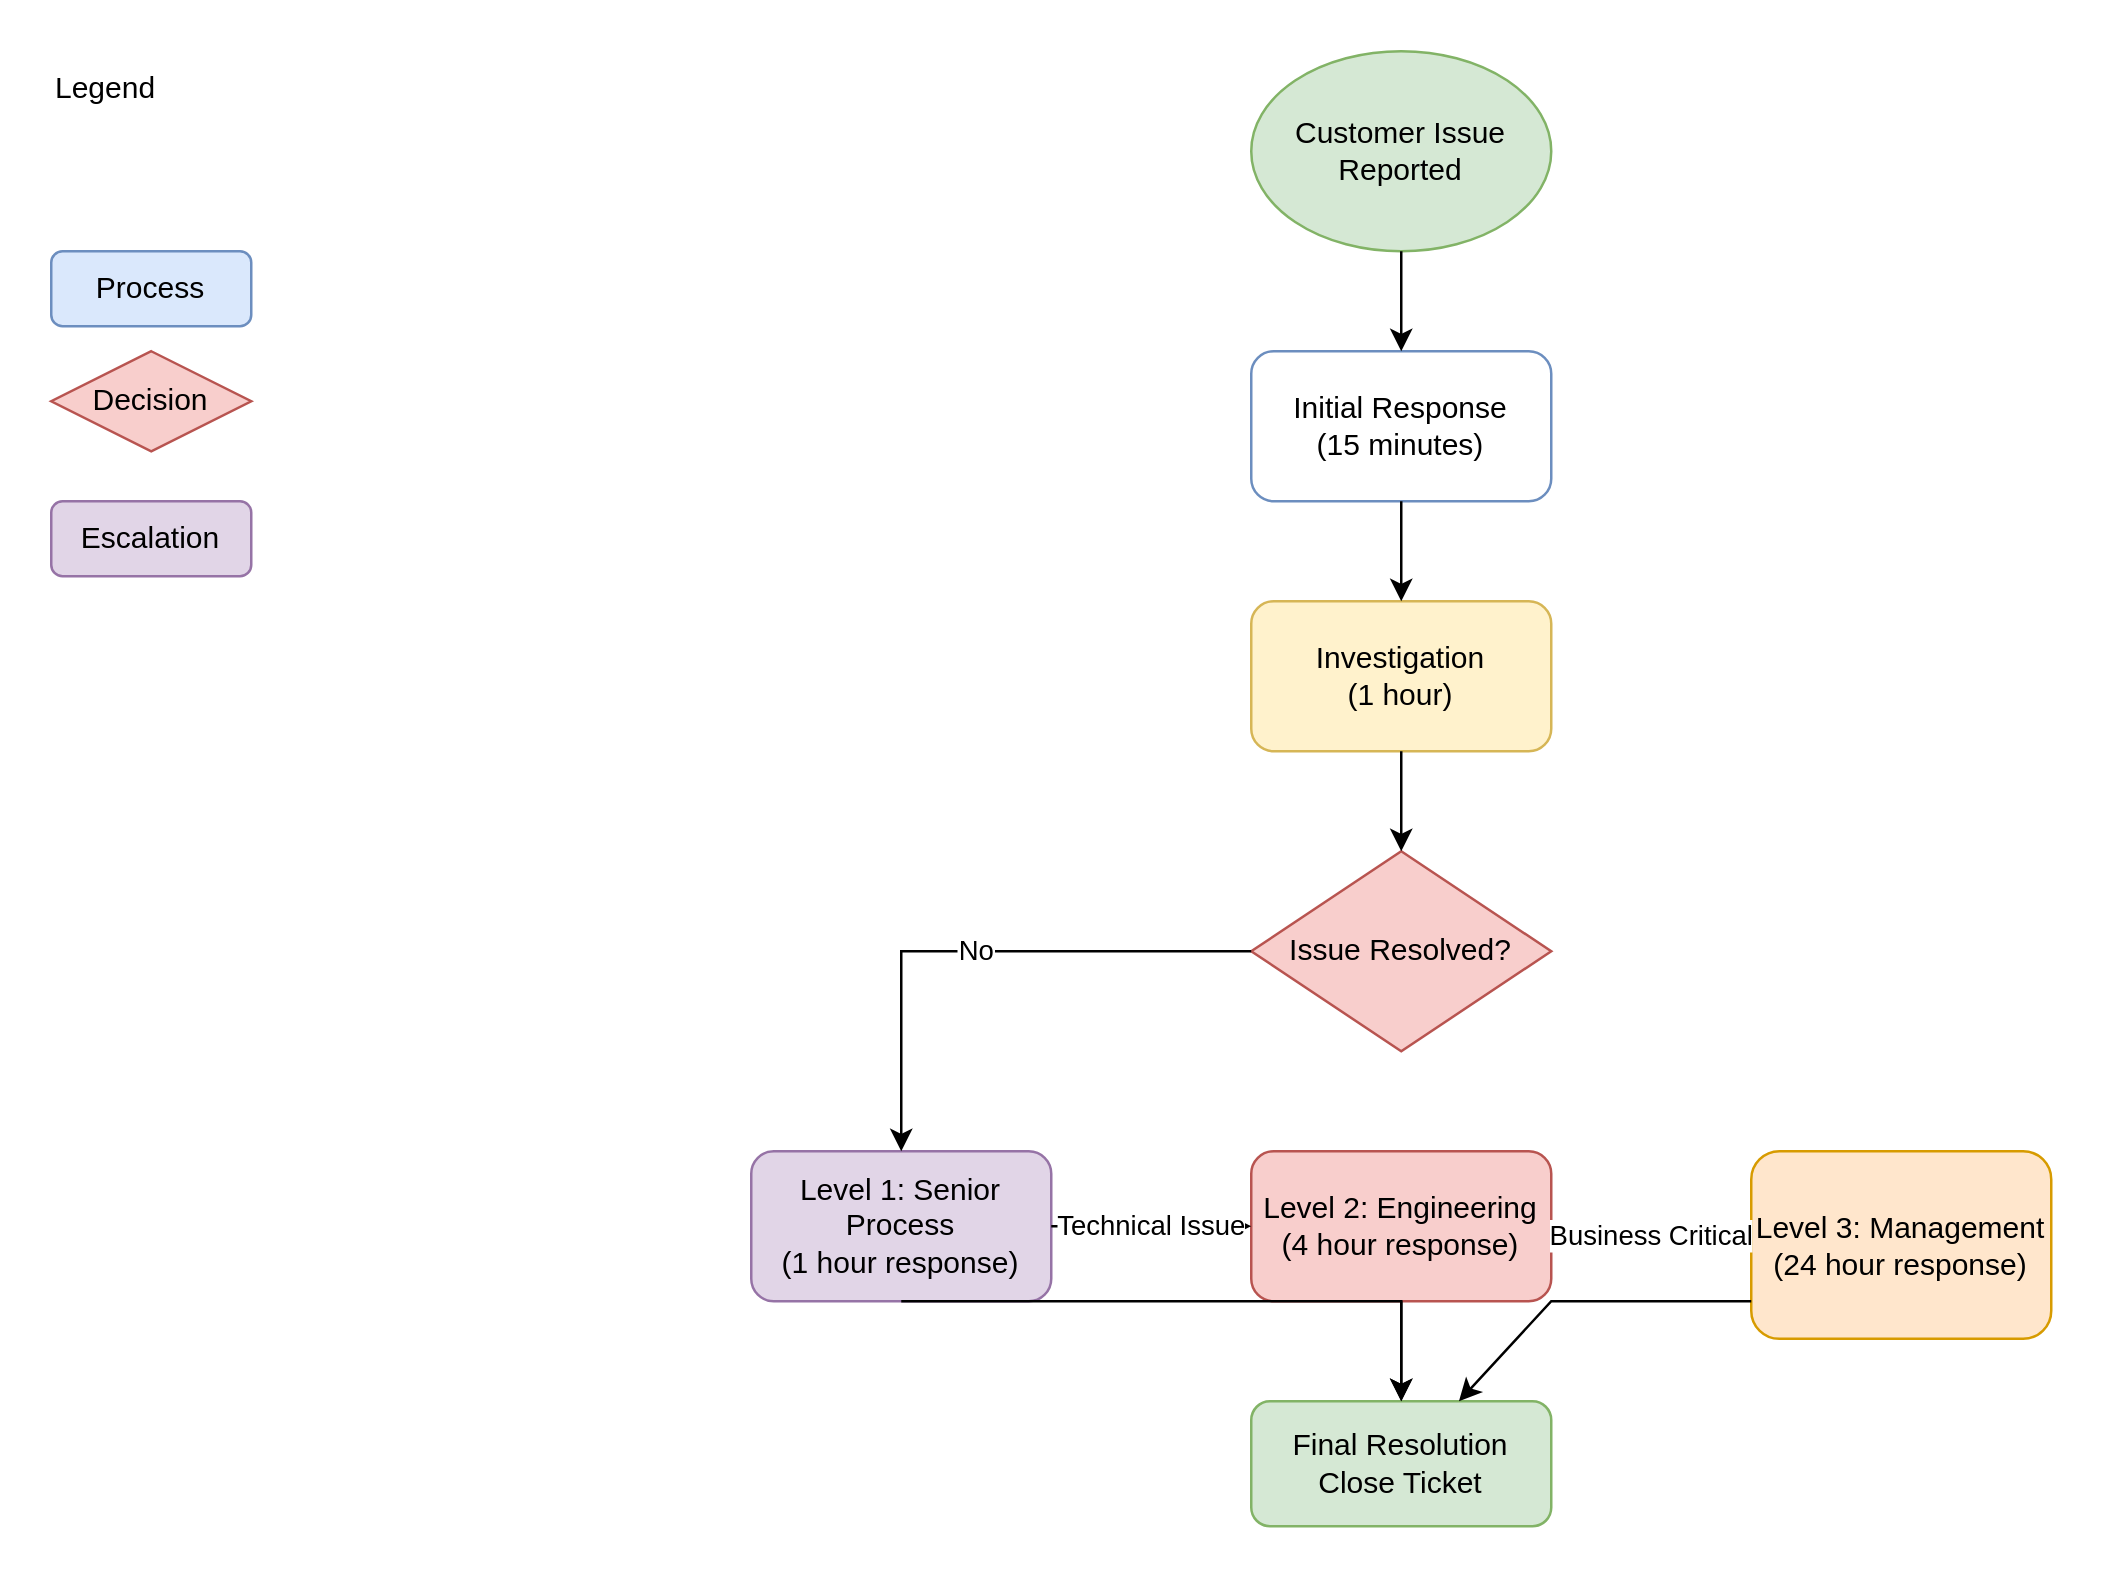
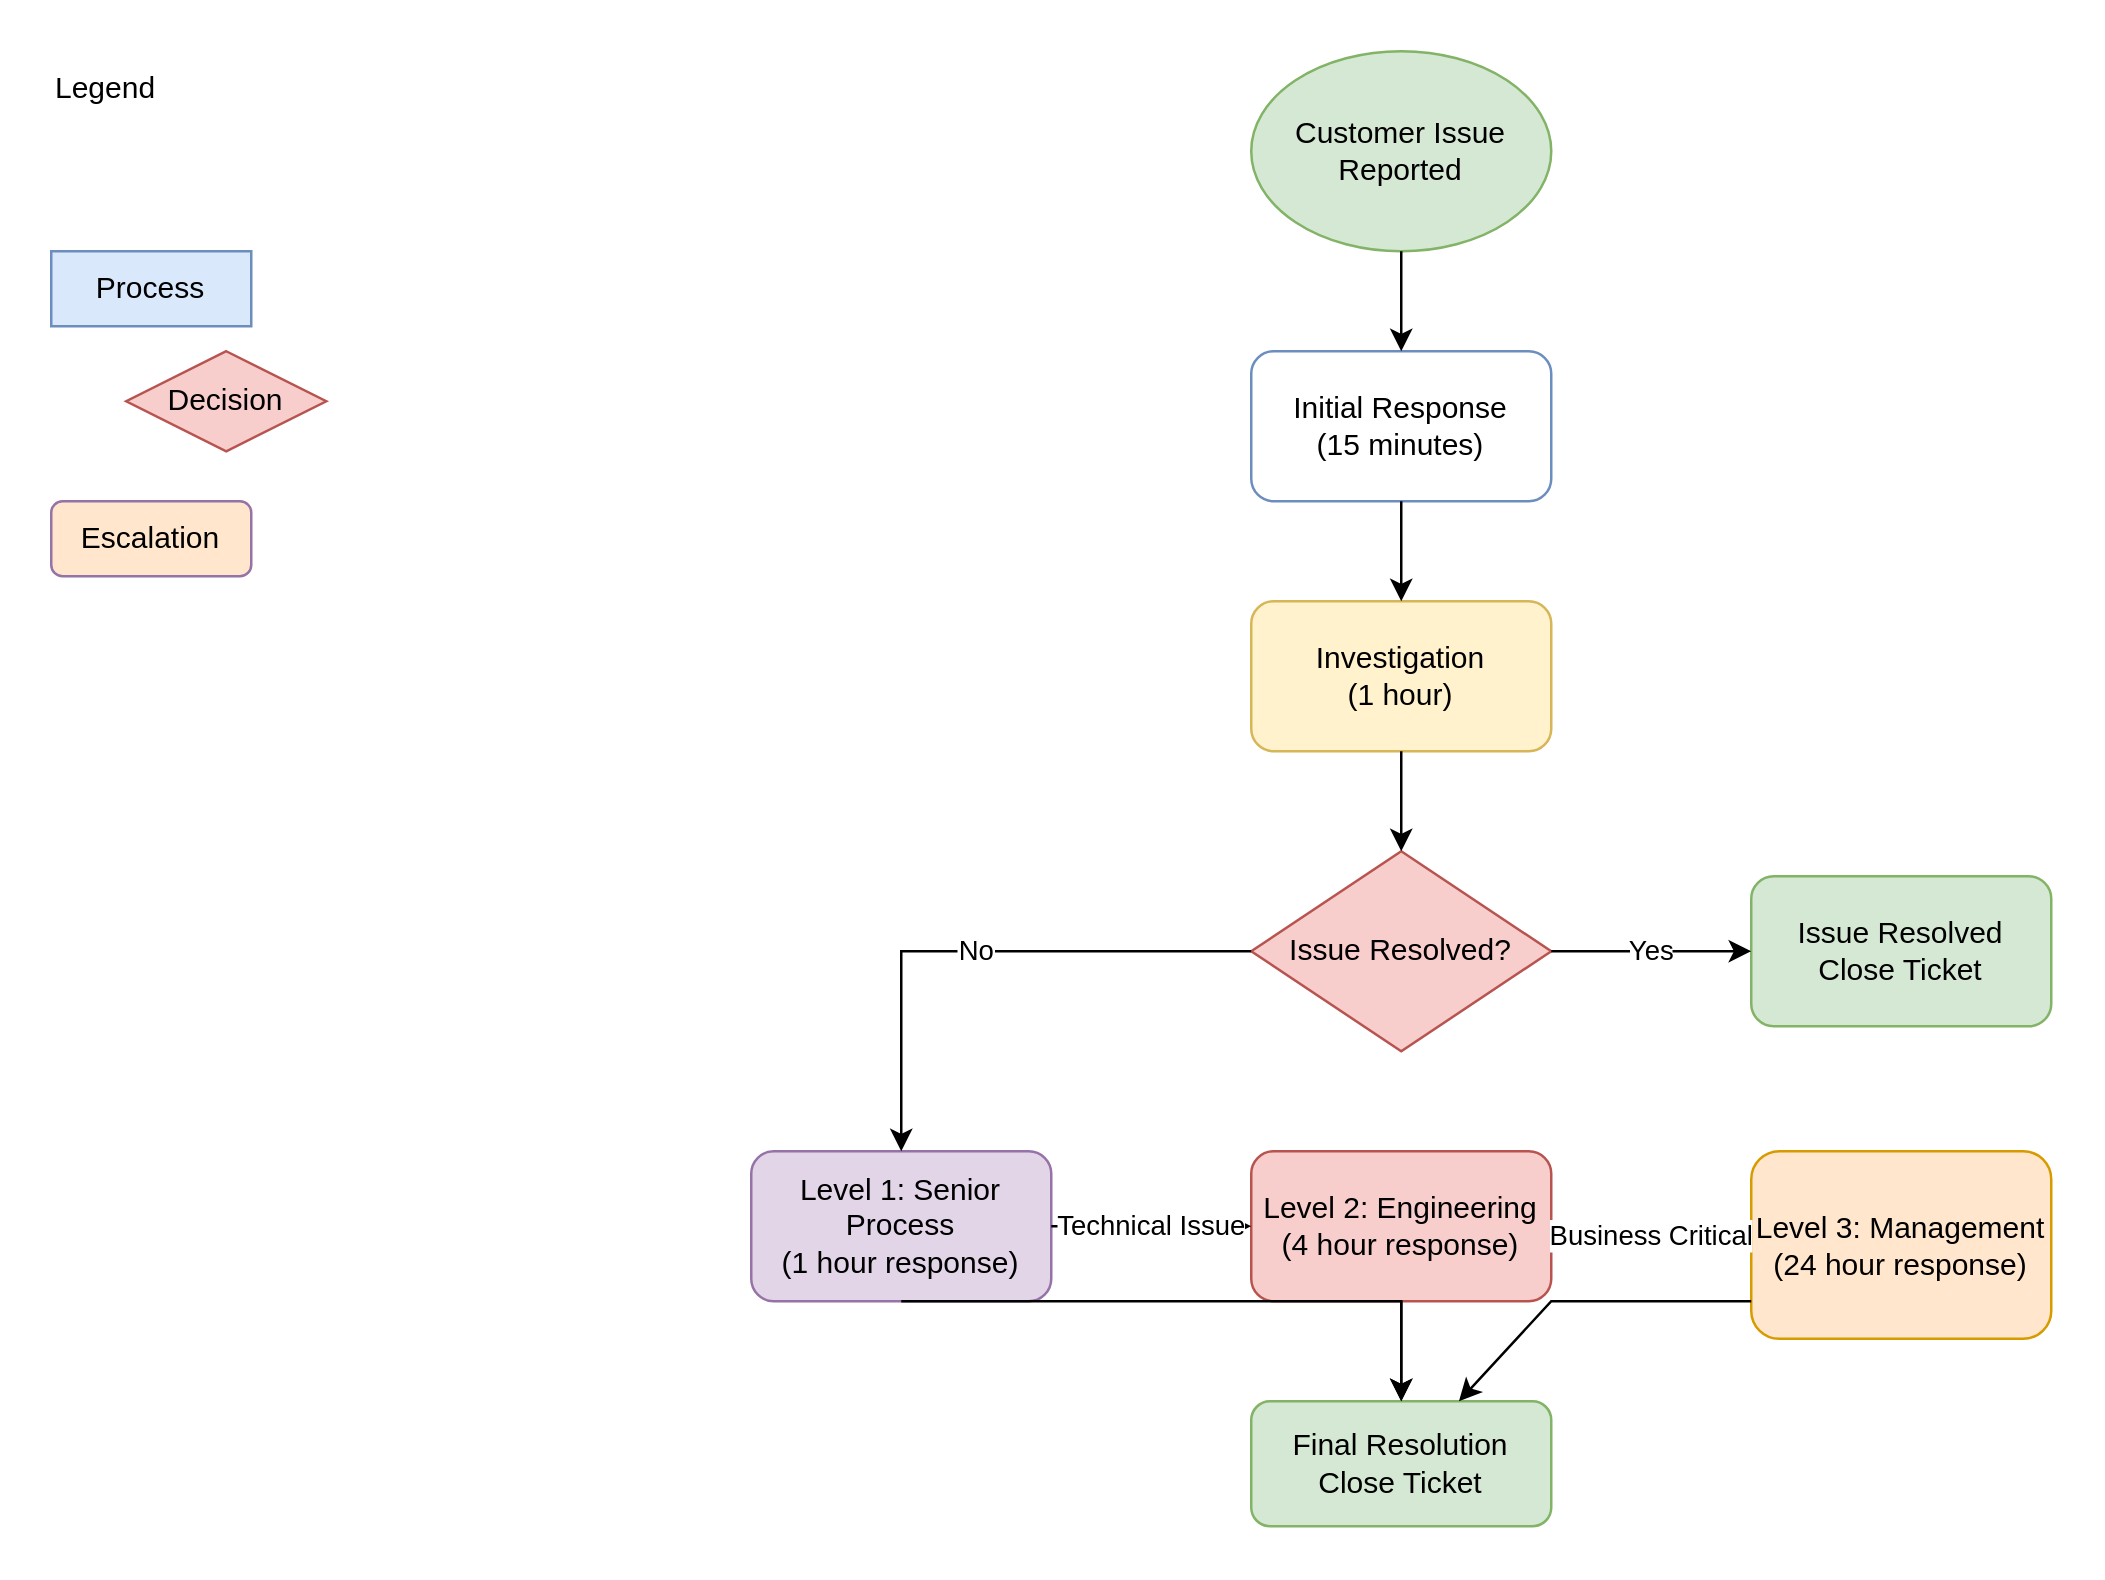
node "Process": shape rounded rectangle -> rectangle
node "Decision": moved (151, 401) -> (226, 401)
node "Escalation": fillcolor #e1d5e7 -> #ffe6cc
edge "Issue Resolved?" -> "Issue Resolved Close Ticket": added, label "Yes"
node "Issue Resolved Close Ticket": added
